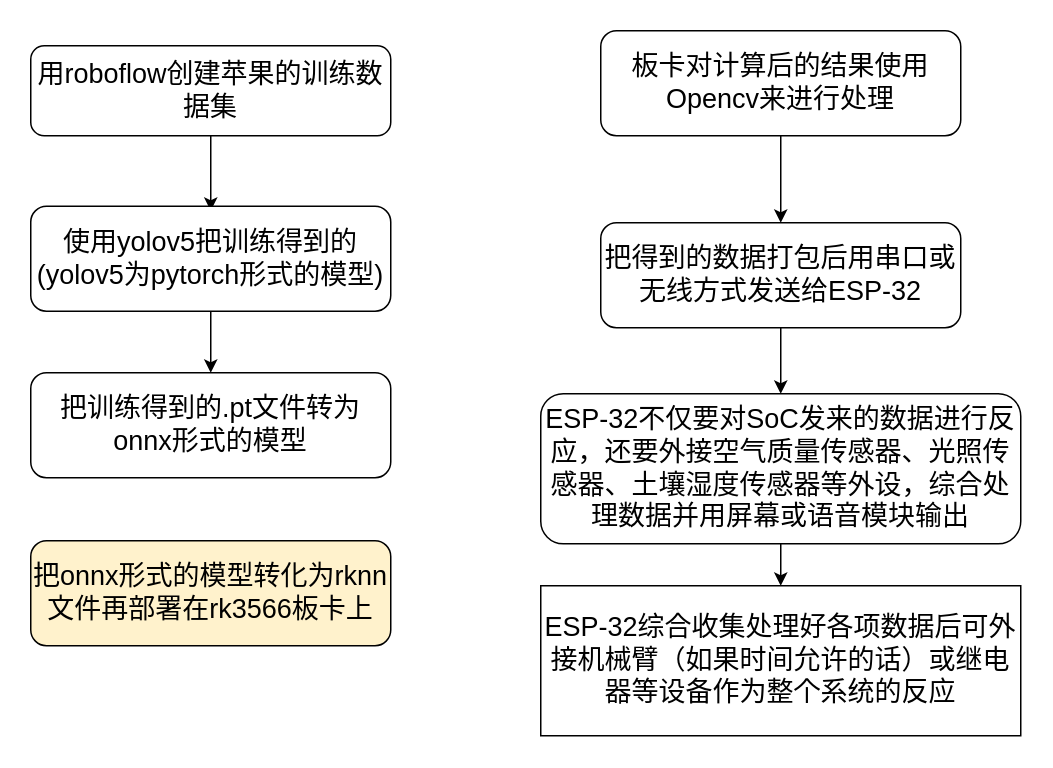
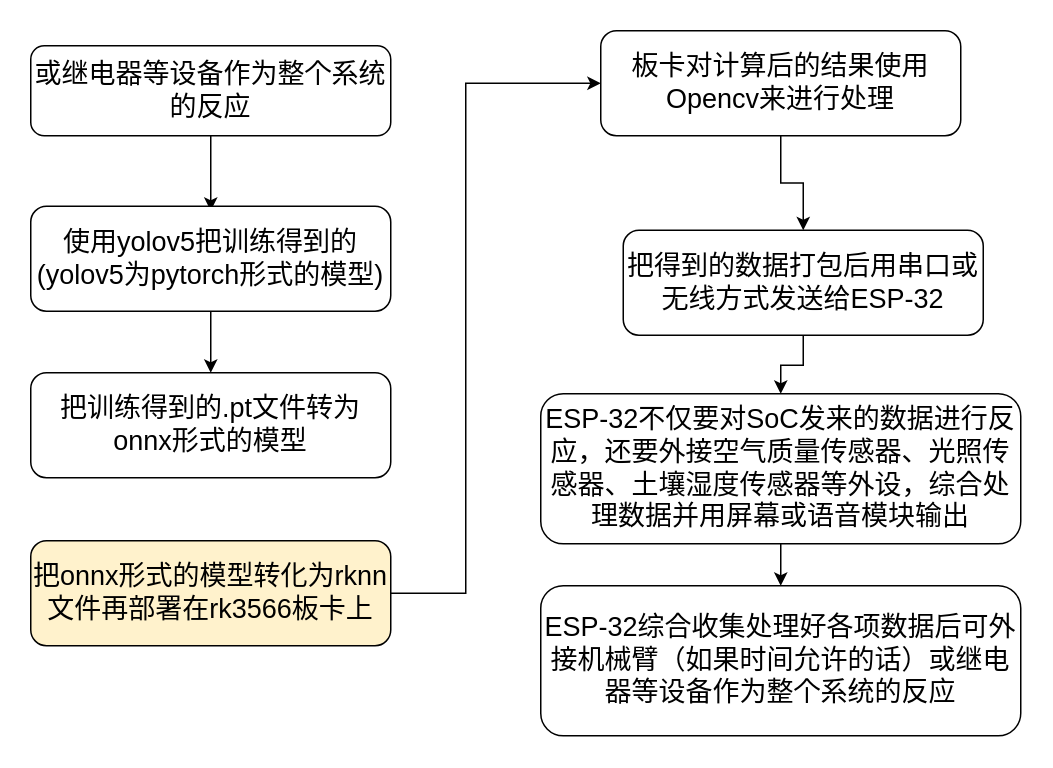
node "用roboflow创建苹果的训练数据集": label "用roboflow创建苹果的训练数据集" -> "或继电器等设备作为整个系统的反应"
node "把得到的数据打包后用串口或无线方式发送给ESP-32": moved (781, 275) -> (803, 283)
edge "把onnx形式的模型转化为rknn文件再部署在rk3566板卡上" -> "板卡对计算后的结果使用Opencv来进行处理": added
node "ESP-32综合收集处理好各项数据后可外接机械臂（如果时间允许的话）或继电器等设备作为整个系统的反应": shape rectangle -> rounded rectangle
